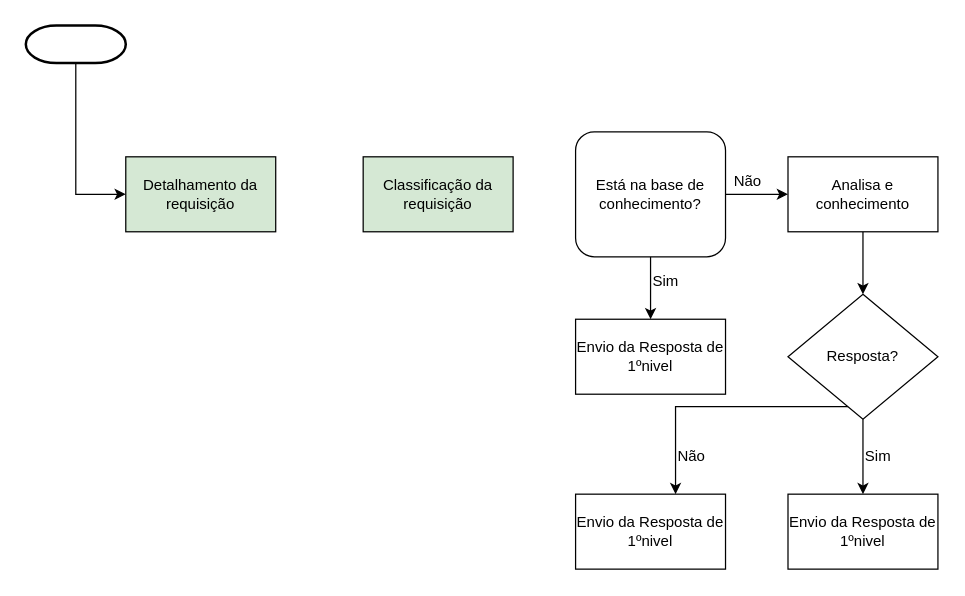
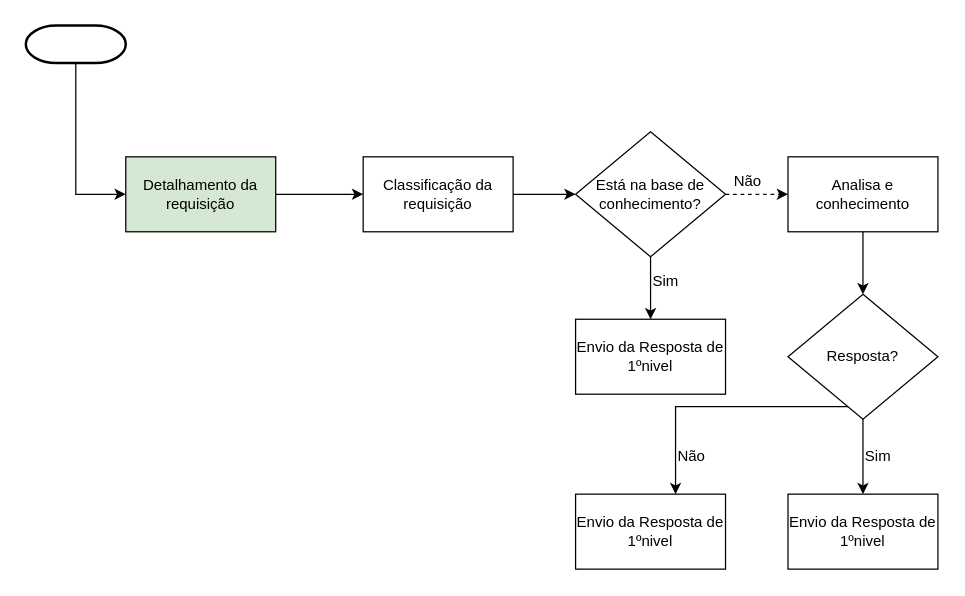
edge "Detalhamento da requisição" -> "Classificação da requisição": added
node "Classificação da requisição": fillcolor #d5e8d4 -> #ffffff
edge "Classificação da requisição" -> "Está na base de conhecimento?": added
node "Está na base de conhecimento?": shape rounded rectangle -> diamond
edge "Está na base de conhecimento?" -> "Analisa e conhecimento": style solid -> dashed
